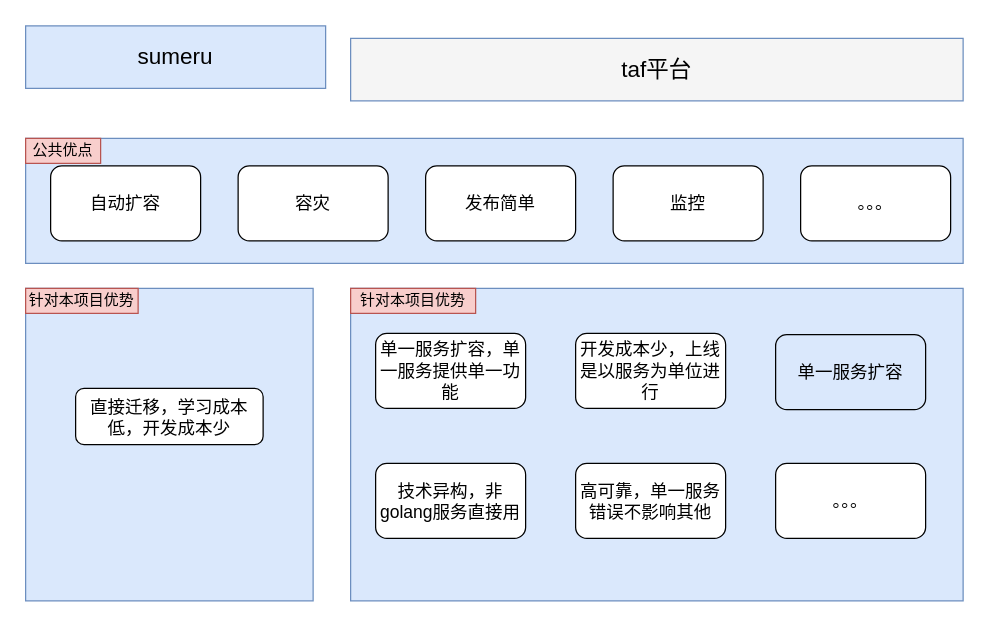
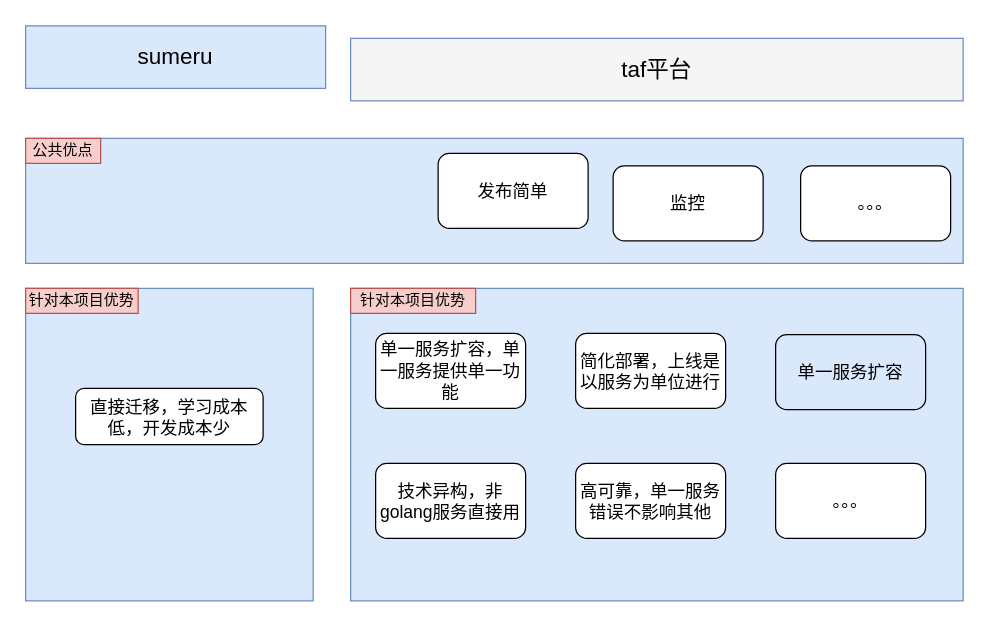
node "自动扩容": removed
node "容灾": removed
node "发布简单": moved (501, 203) -> (513, 191)
node "开发成本少，上线是以服务为单位进行": label "开发成本少，上线是以服务为单位进行" -> "简化部署，上线是以服务为单位进行"
